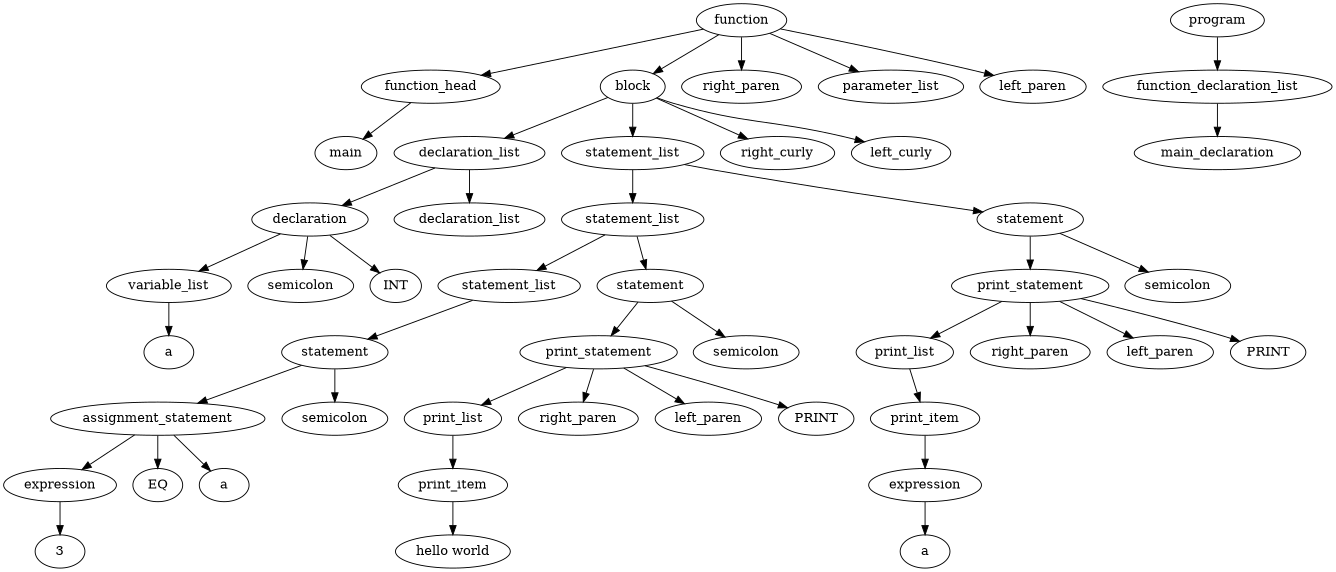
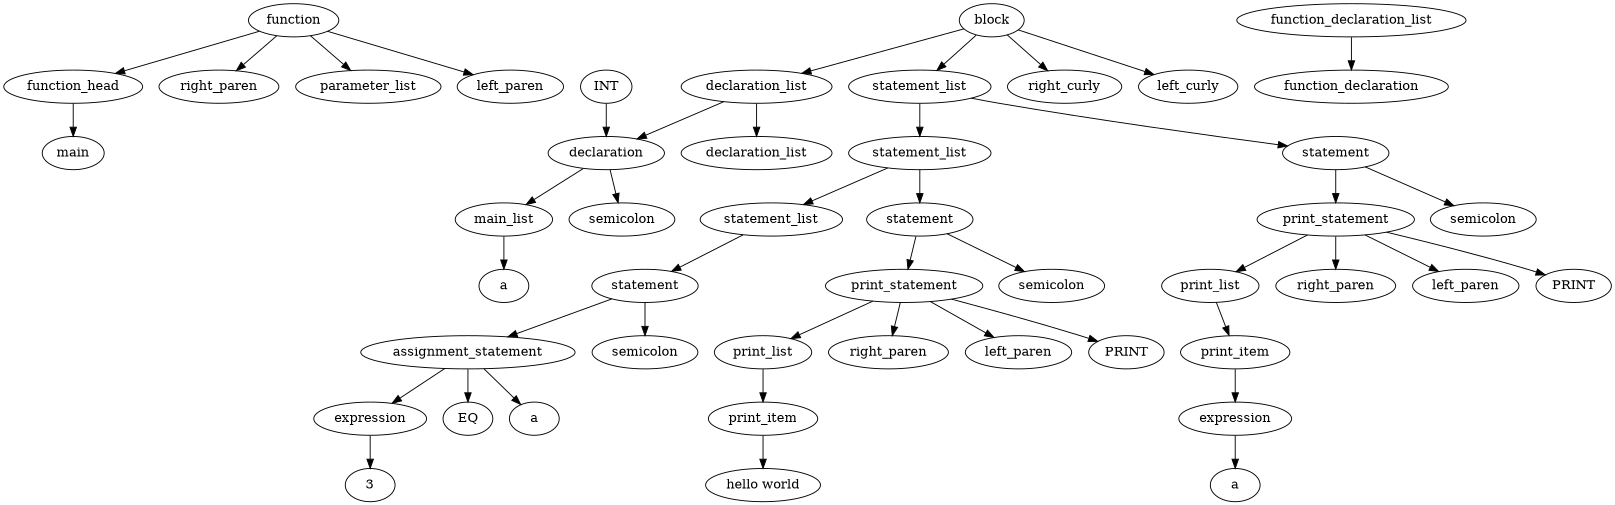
node "program": removed
edge "function" -> "block": removed
node "main_declaration": label "main_declaration" -> "function_declaration"
edge "declaration" -> "INT": reversed
node "variable_list": label "variable_list" -> "main_list"
